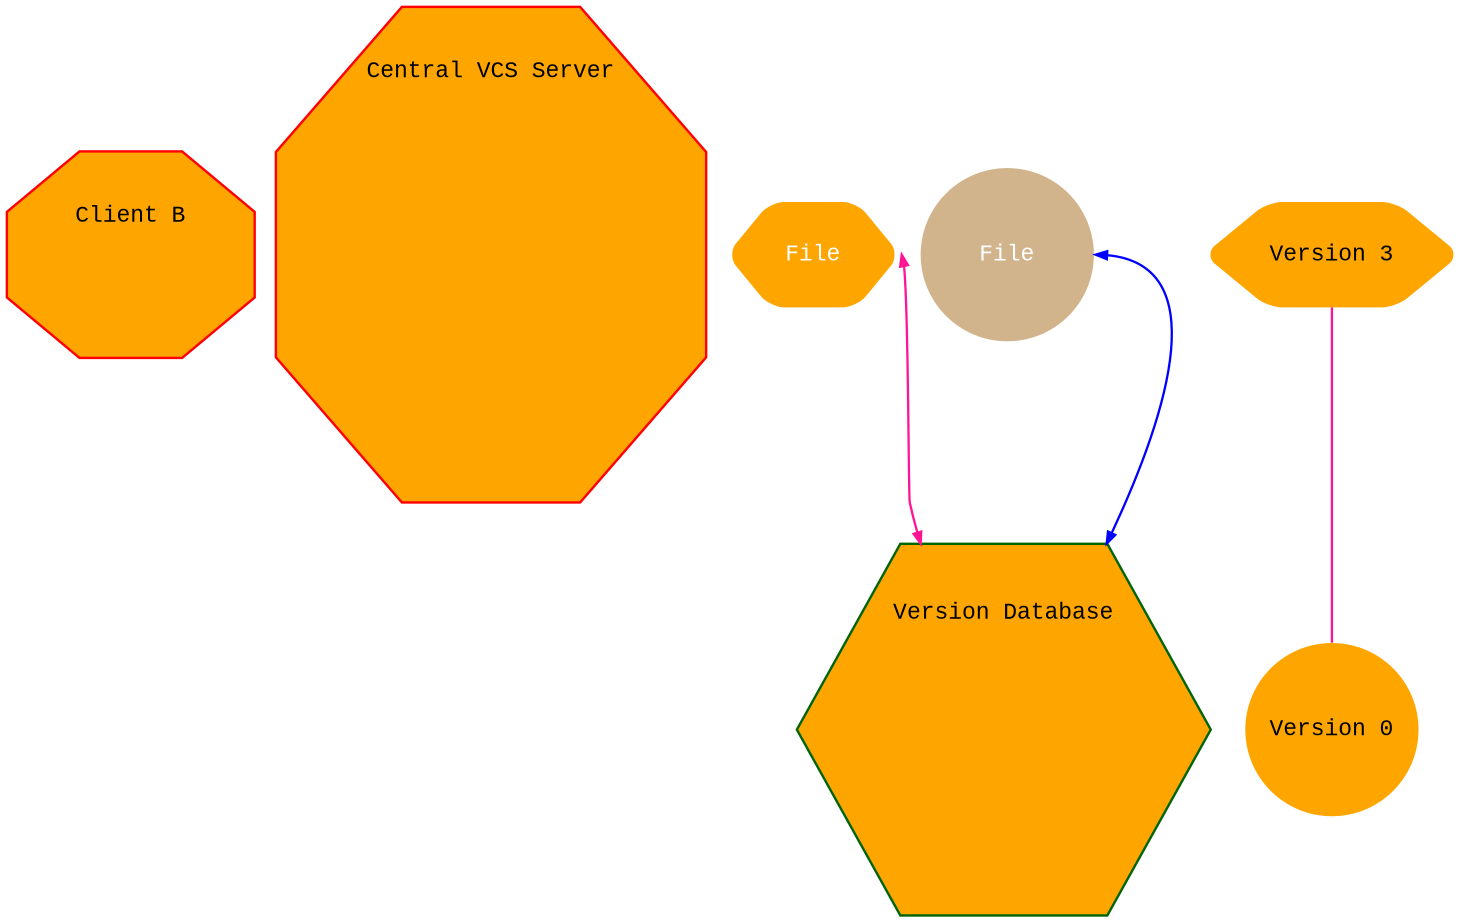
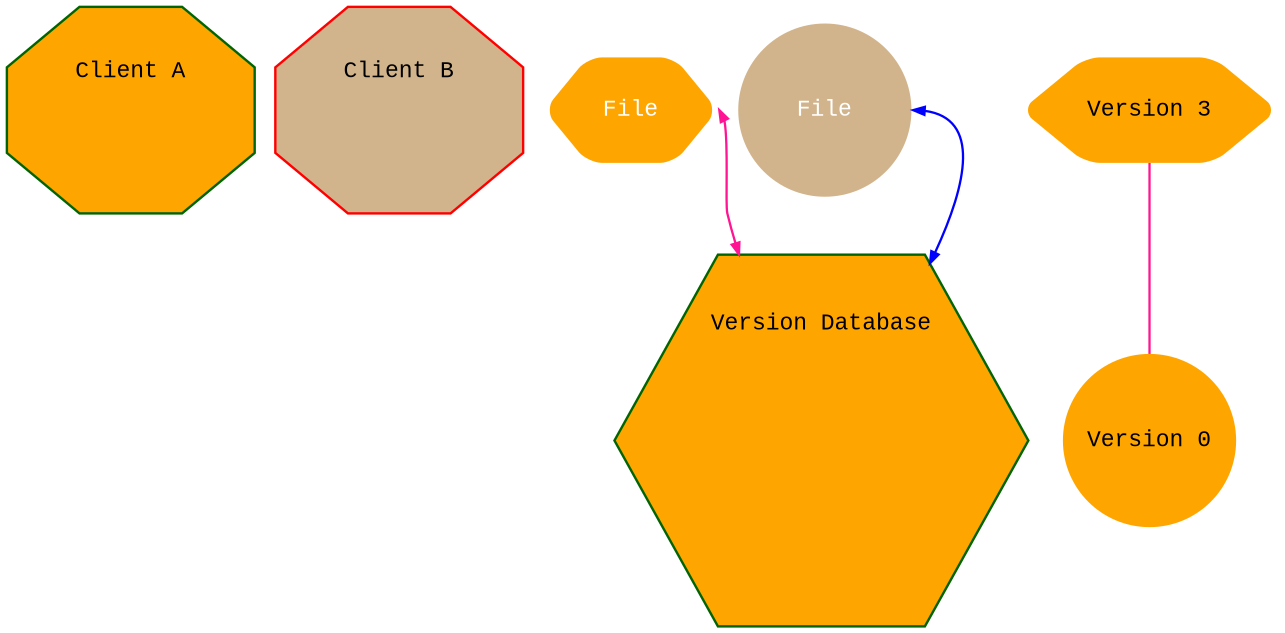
node "Client A": added
node "Client B": fillcolor orange -> tan
node "Central VCS Server": removed
